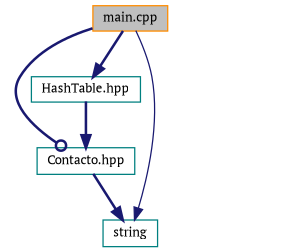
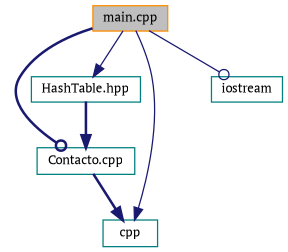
edge "main.cpp" -> "HashTable.hpp": style bold -> solid
node "iostream": added
node "Contacto.hpp": label "Contacto.hpp" -> "Contacto.cpp"
node "string": label "string" -> "cpp"
